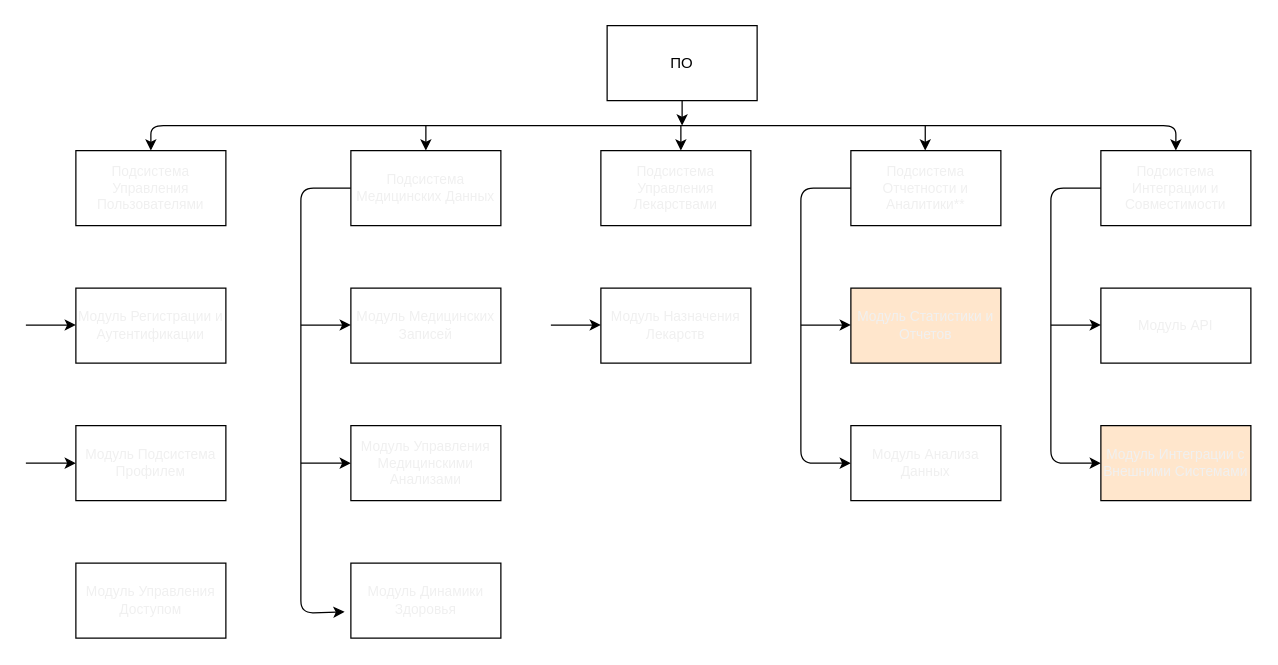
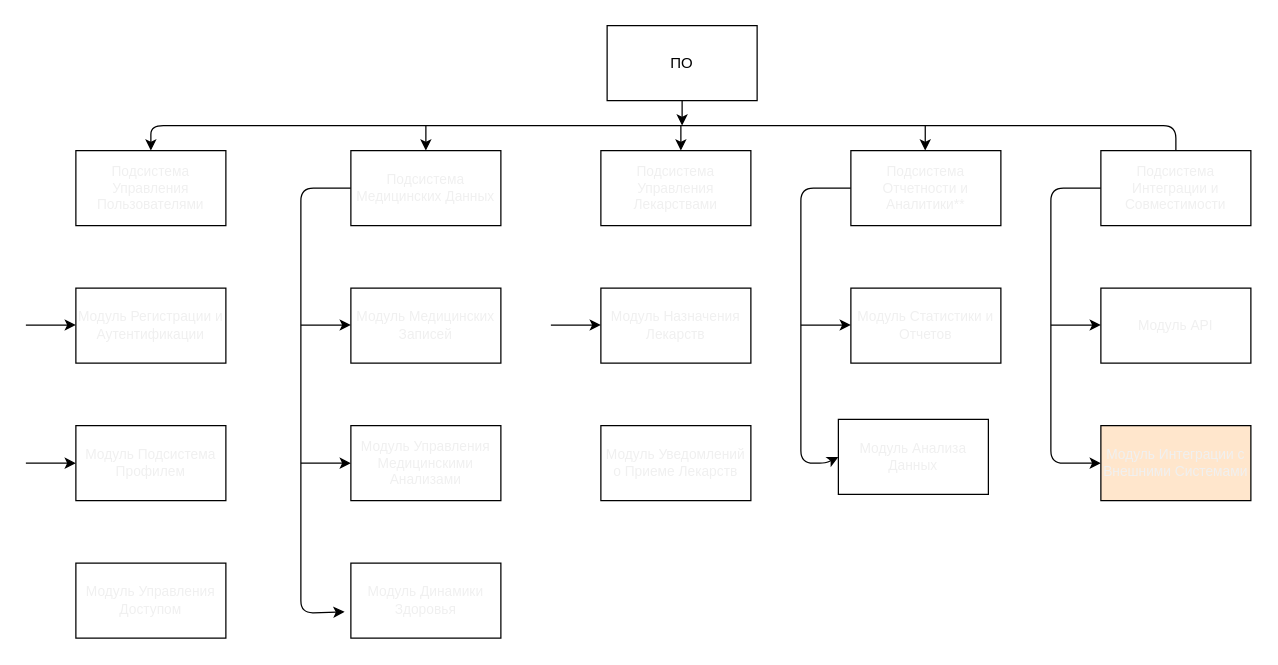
edge "Подсистема Управления Пользователями" -- "Подсистема Интеграции и Совместимости": arrowhead classic -> none
node "Модуль Статистики и Отчетов": fillcolor #ffe6cc -> #ffffff
node "Модуль Уведомлений о Приеме Лекарств": added
node "Модуль Анализа Данных": moved (926, 463) -> (913, 457)
